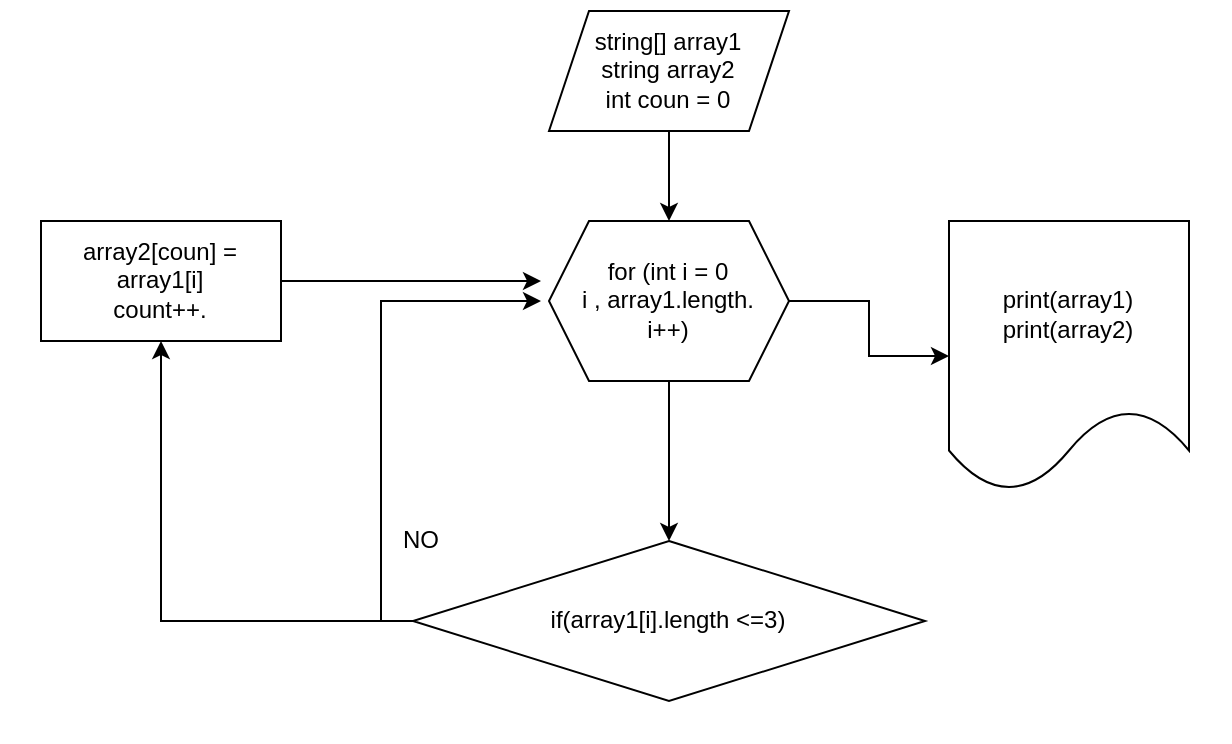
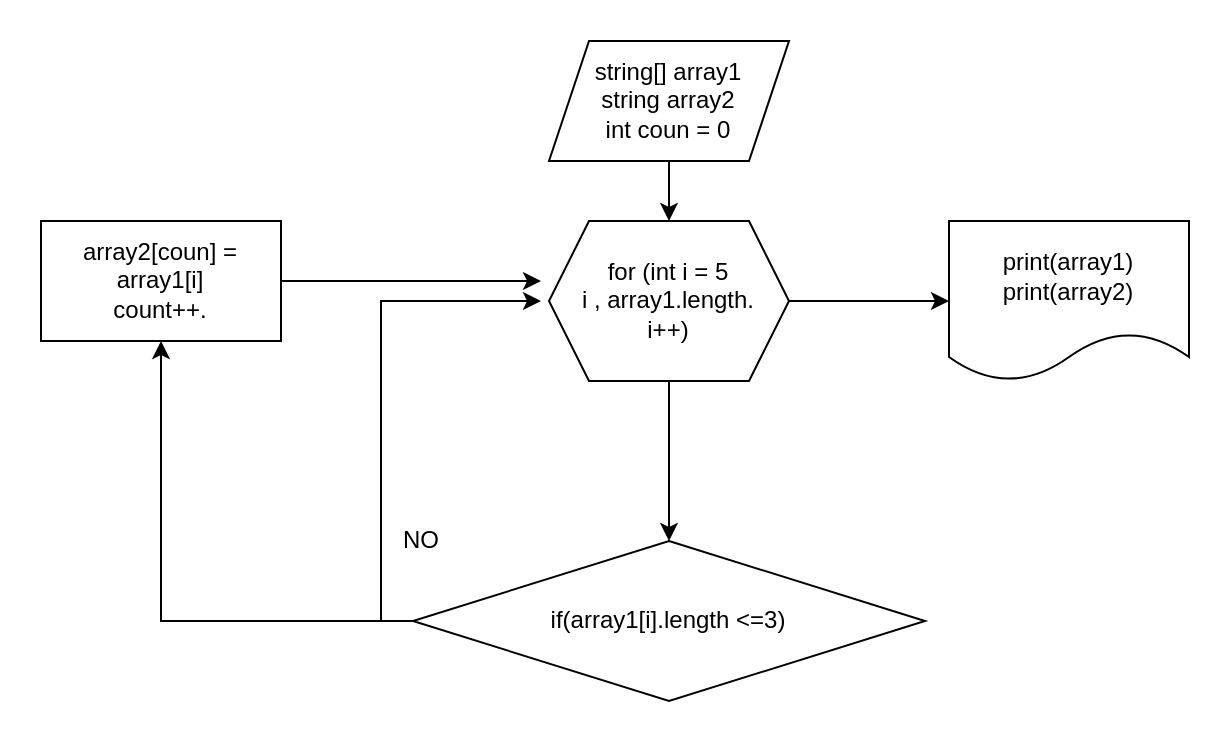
node "string[] array1 string array2 int coun = 0": moved (669, 71) -> (669, 101)
node "for (int i = 0 i , array1.length. i++)": label "for (int i = 0 i , array1.length. i++)" -> "for (int i = 5 i , array1.length. i++)"
node "print(array1) print(array2)": size 240x270 -> 240x160
